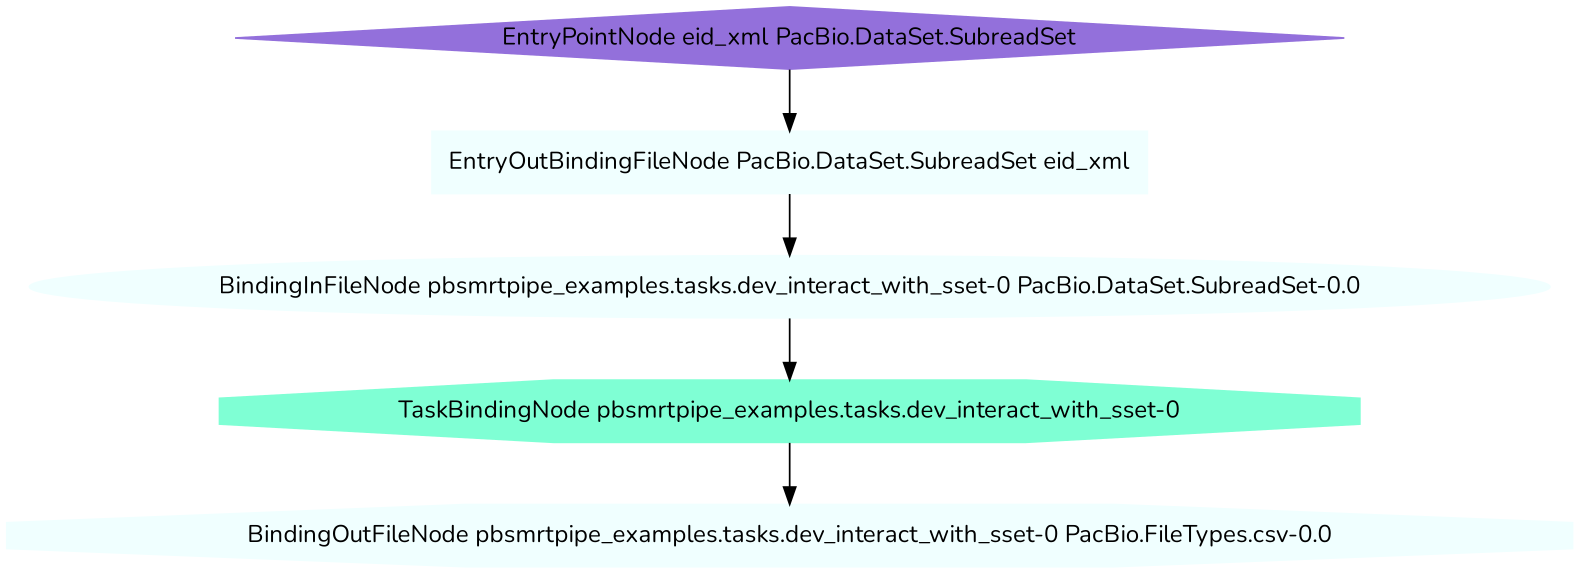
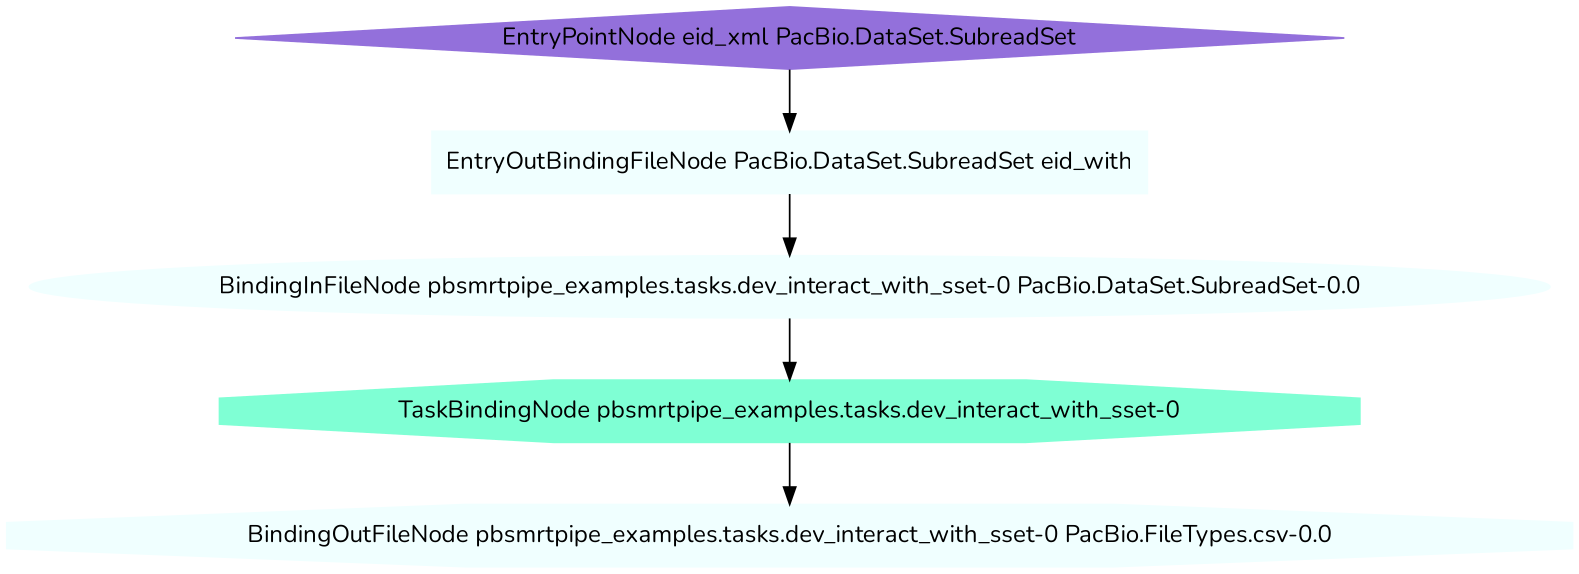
node "EntryOutBindingFileNode PacBio.DataSet.SubreadSet eid_xml": label "EntryOutBindingFileNode PacBio.DataSet.SubreadSet eid_xml" -> "EntryOutBindingFileNode PacBio.DataSet.SubreadSet eid_with"
